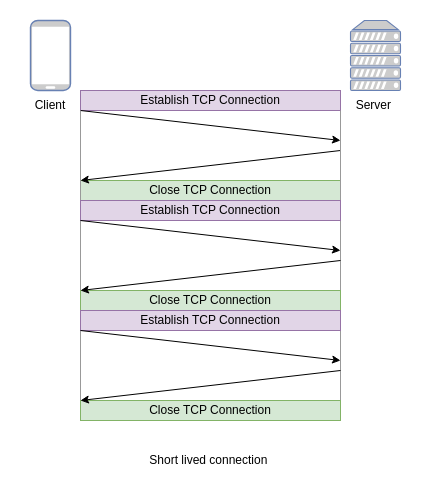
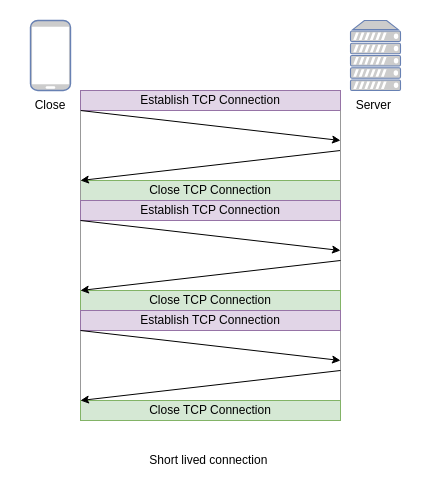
node "Client": label "Client" -> "Close"
